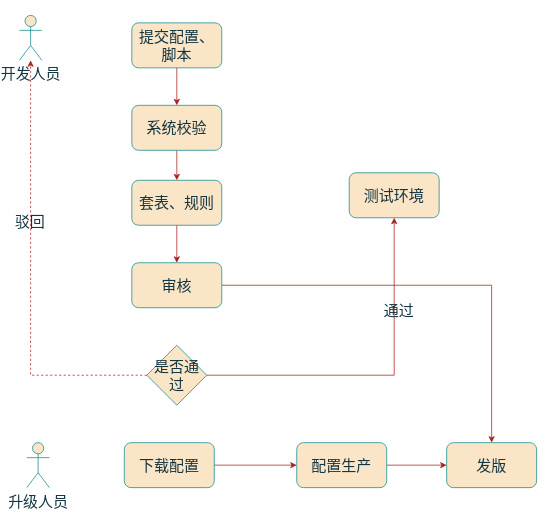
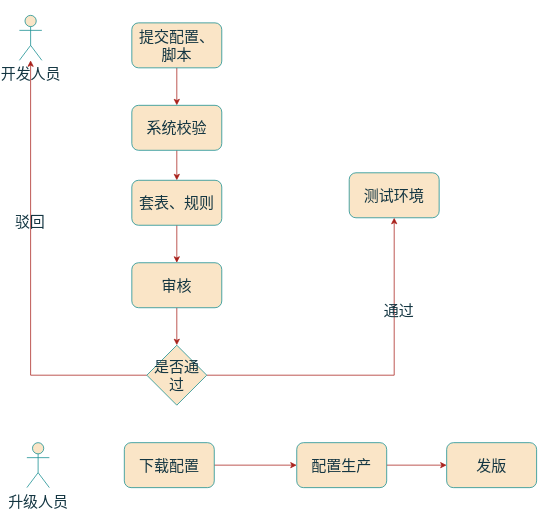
edge "是否通过" -> "开发人员": style dashed -> solid
edge "审核" -> "发版": now "审核" -> "是否通过"
